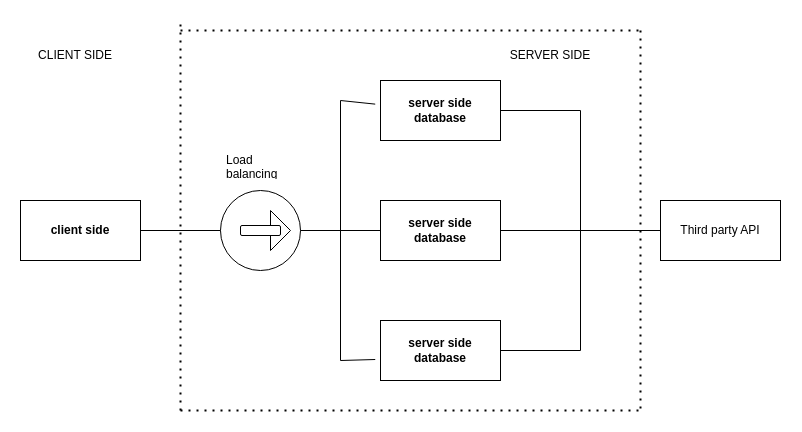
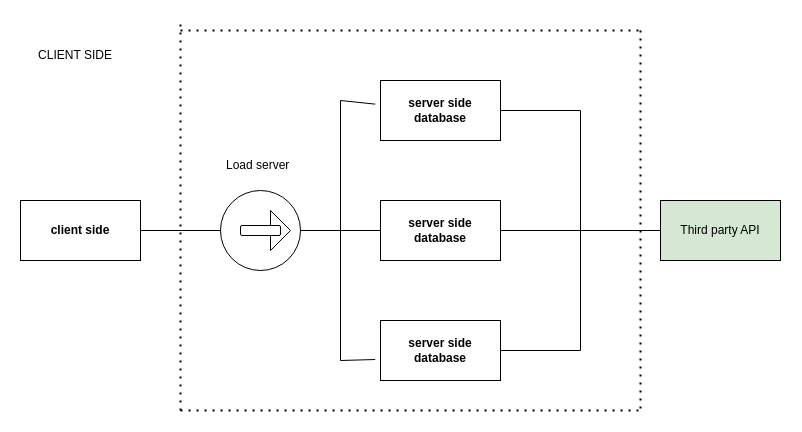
node "SERVER SIDE": removed
node "Load balancing": label "Load balancing" -> "Load server"
node "Third party API": fillcolor #ffffff -> #d5e8d4
